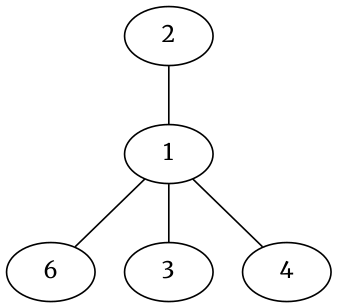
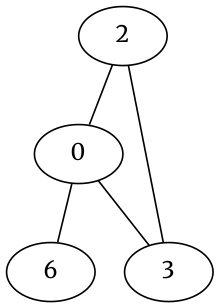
edge "2" -- "3": added
node "1": label "1" -> "0"
node "4": removed
